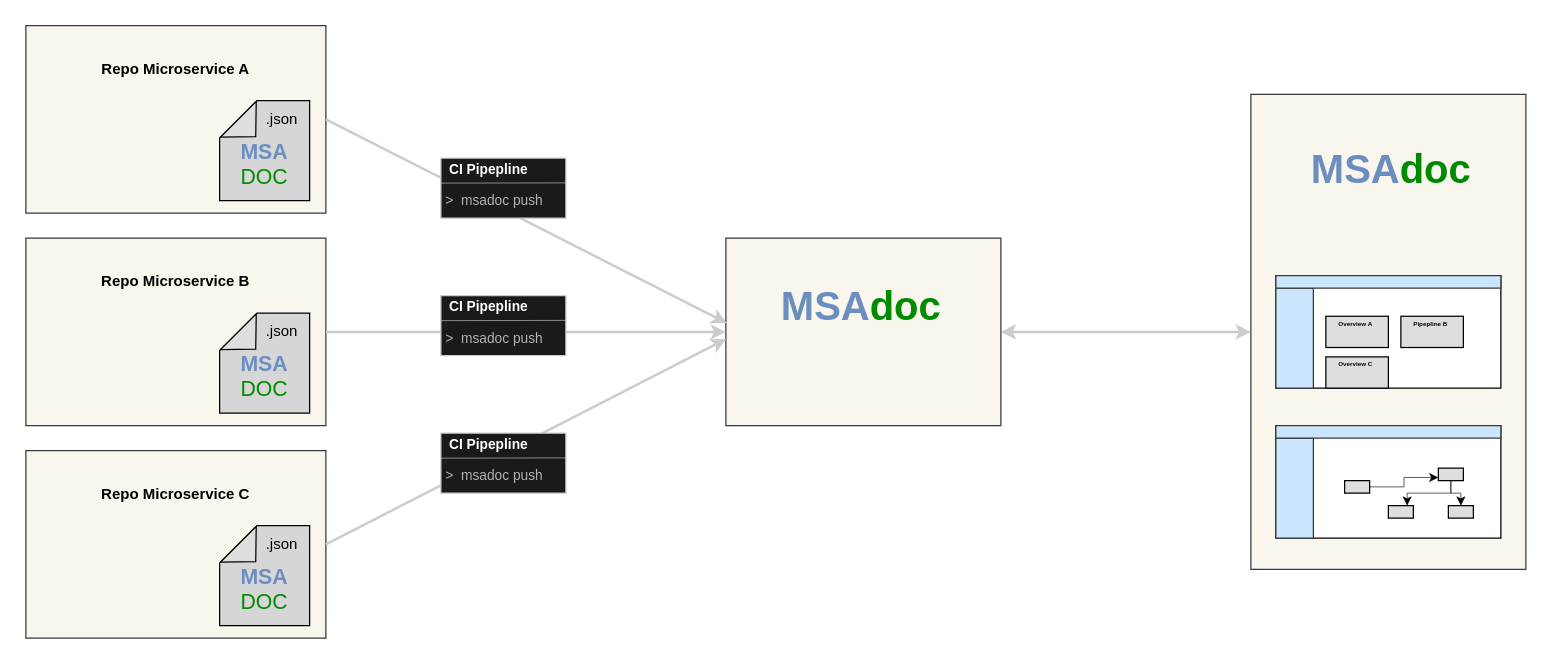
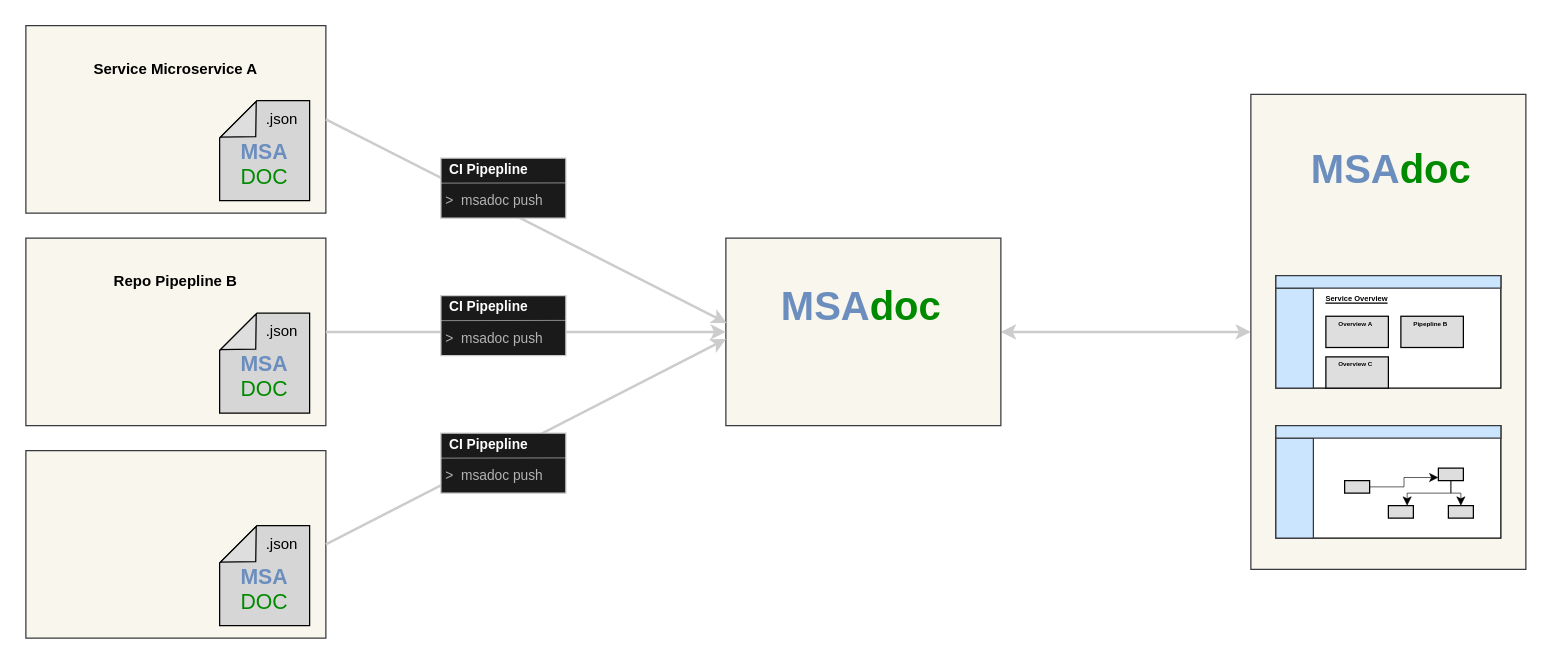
node "Repo Microservice A": label "Repo Microservice A" -> "Service Microservice A"
node "Repo Microservice B": label "Repo Microservice B" -> "Repo Pipepline B"
node "Service Overview": added
node "Repo Microservice C": removed
